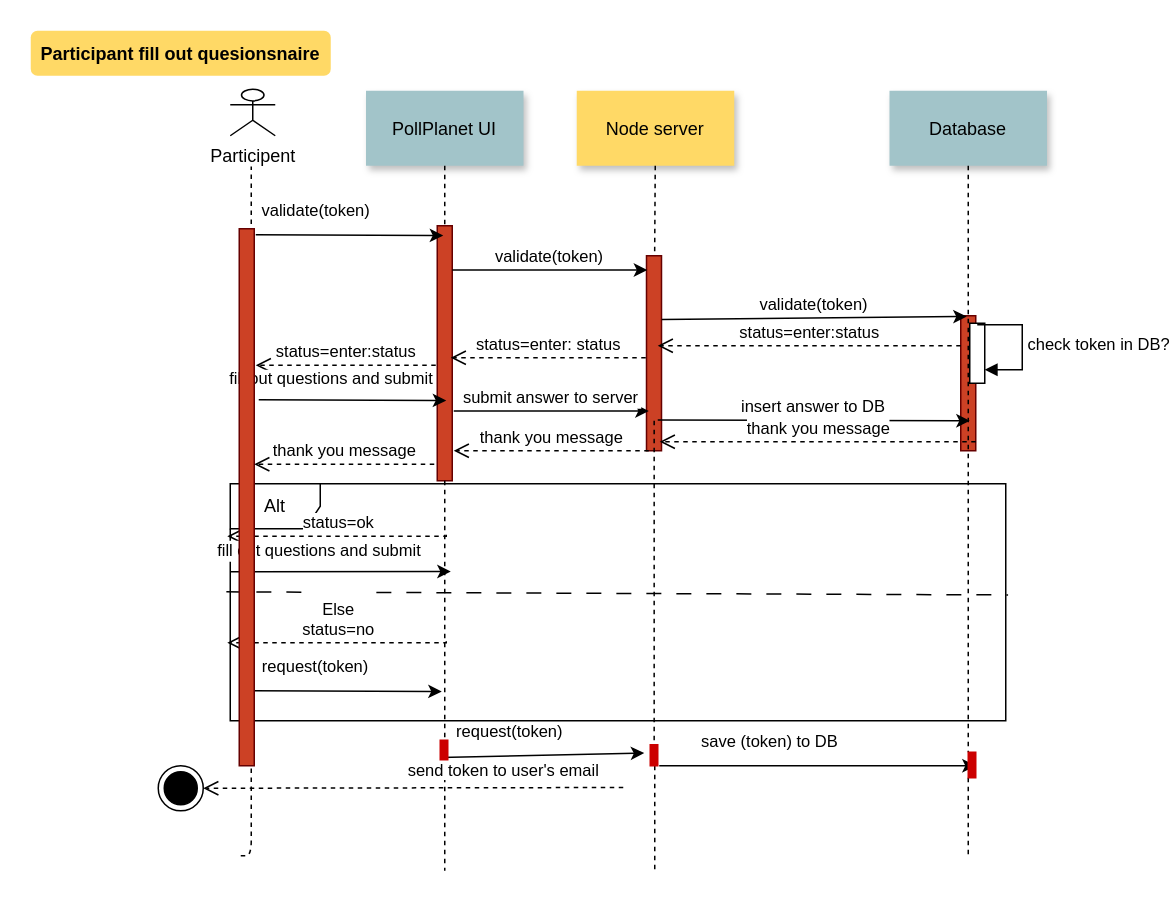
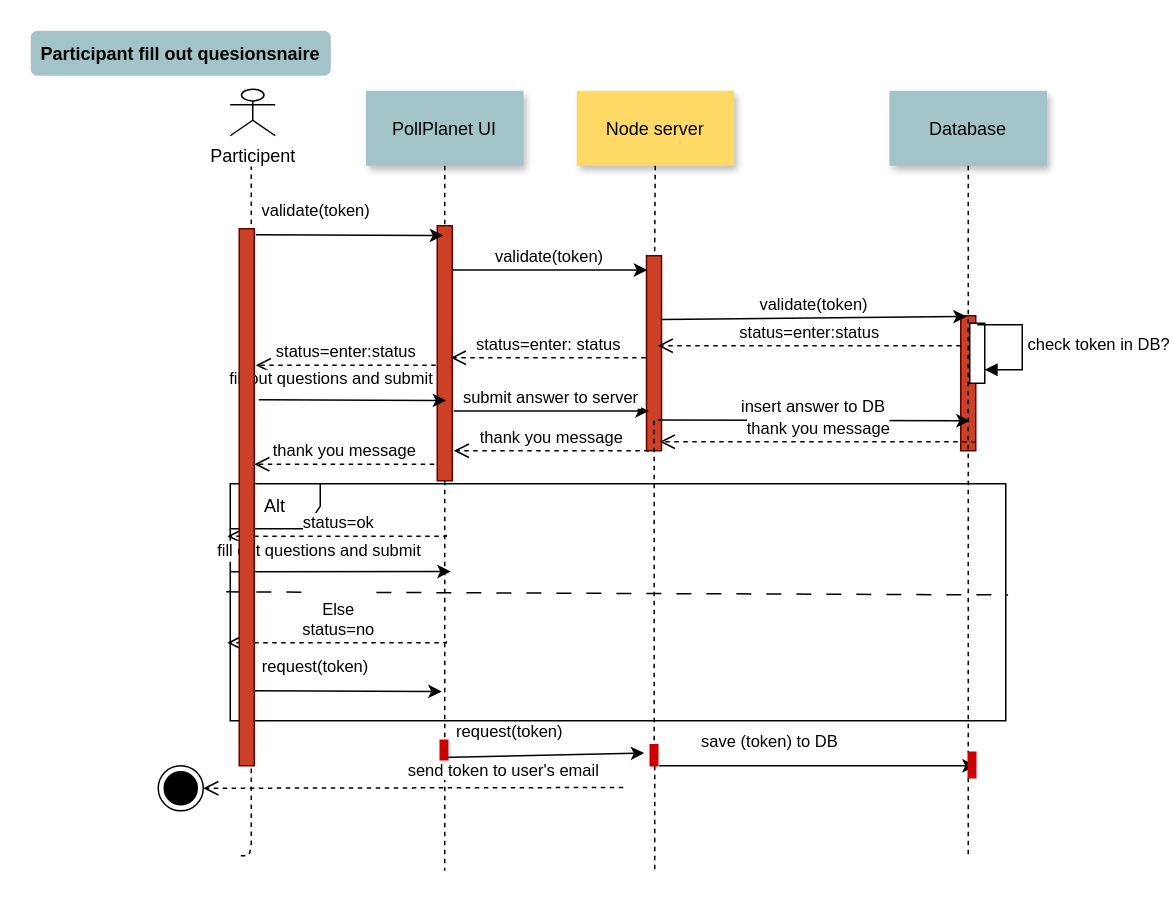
node "Participant fill out quesionsnaire": fillcolor #ffd966 -> #a2c4c9
